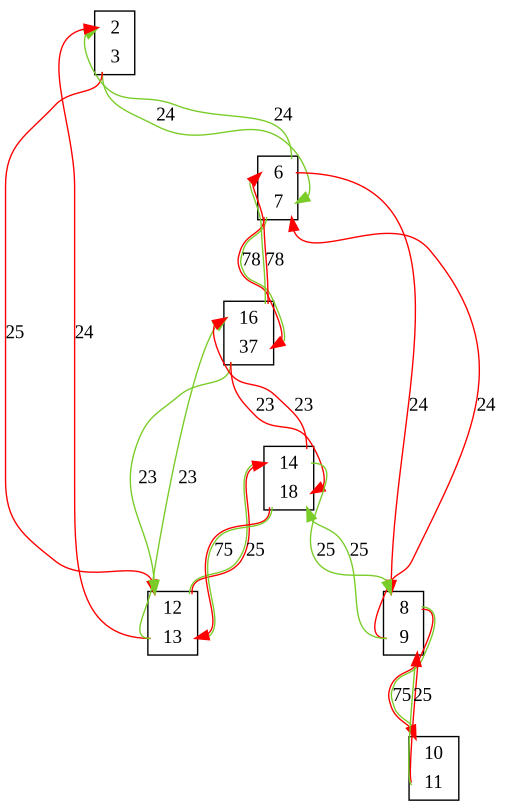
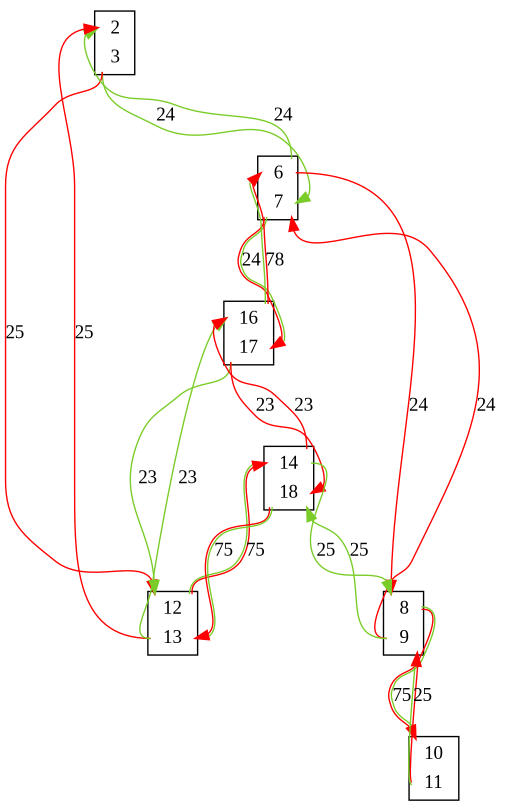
edge "6" -> "16": label "78" -> "24"
edge "12" -> "2": label "24" -> "25"
node "16": text "37" -> "17"
edge "12" -> "14": label "25" -> "75"
